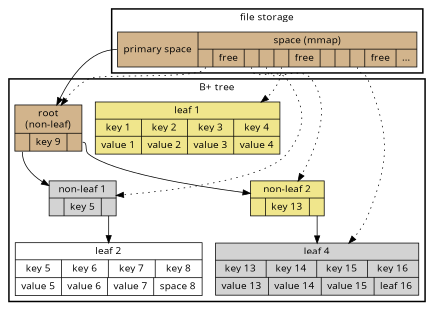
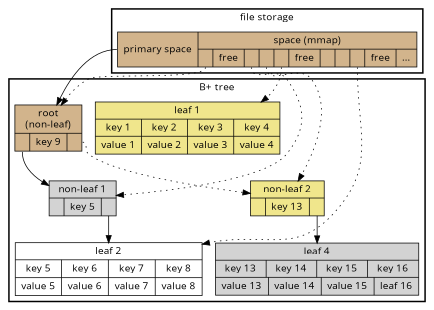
edge "primary space" -> "leaf 4": now "primary space" -> "leaf 2"
edge "root" -> "non-leaf 2": style solid -> dotted
node "leaf 2": text "space 8" -> "value 8"
